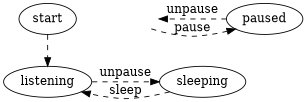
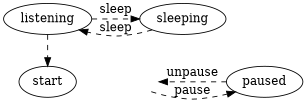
edge "start" -> "listening": reversed
edge "listening" -> "sleeping": label "unpause" -> "sleep"
